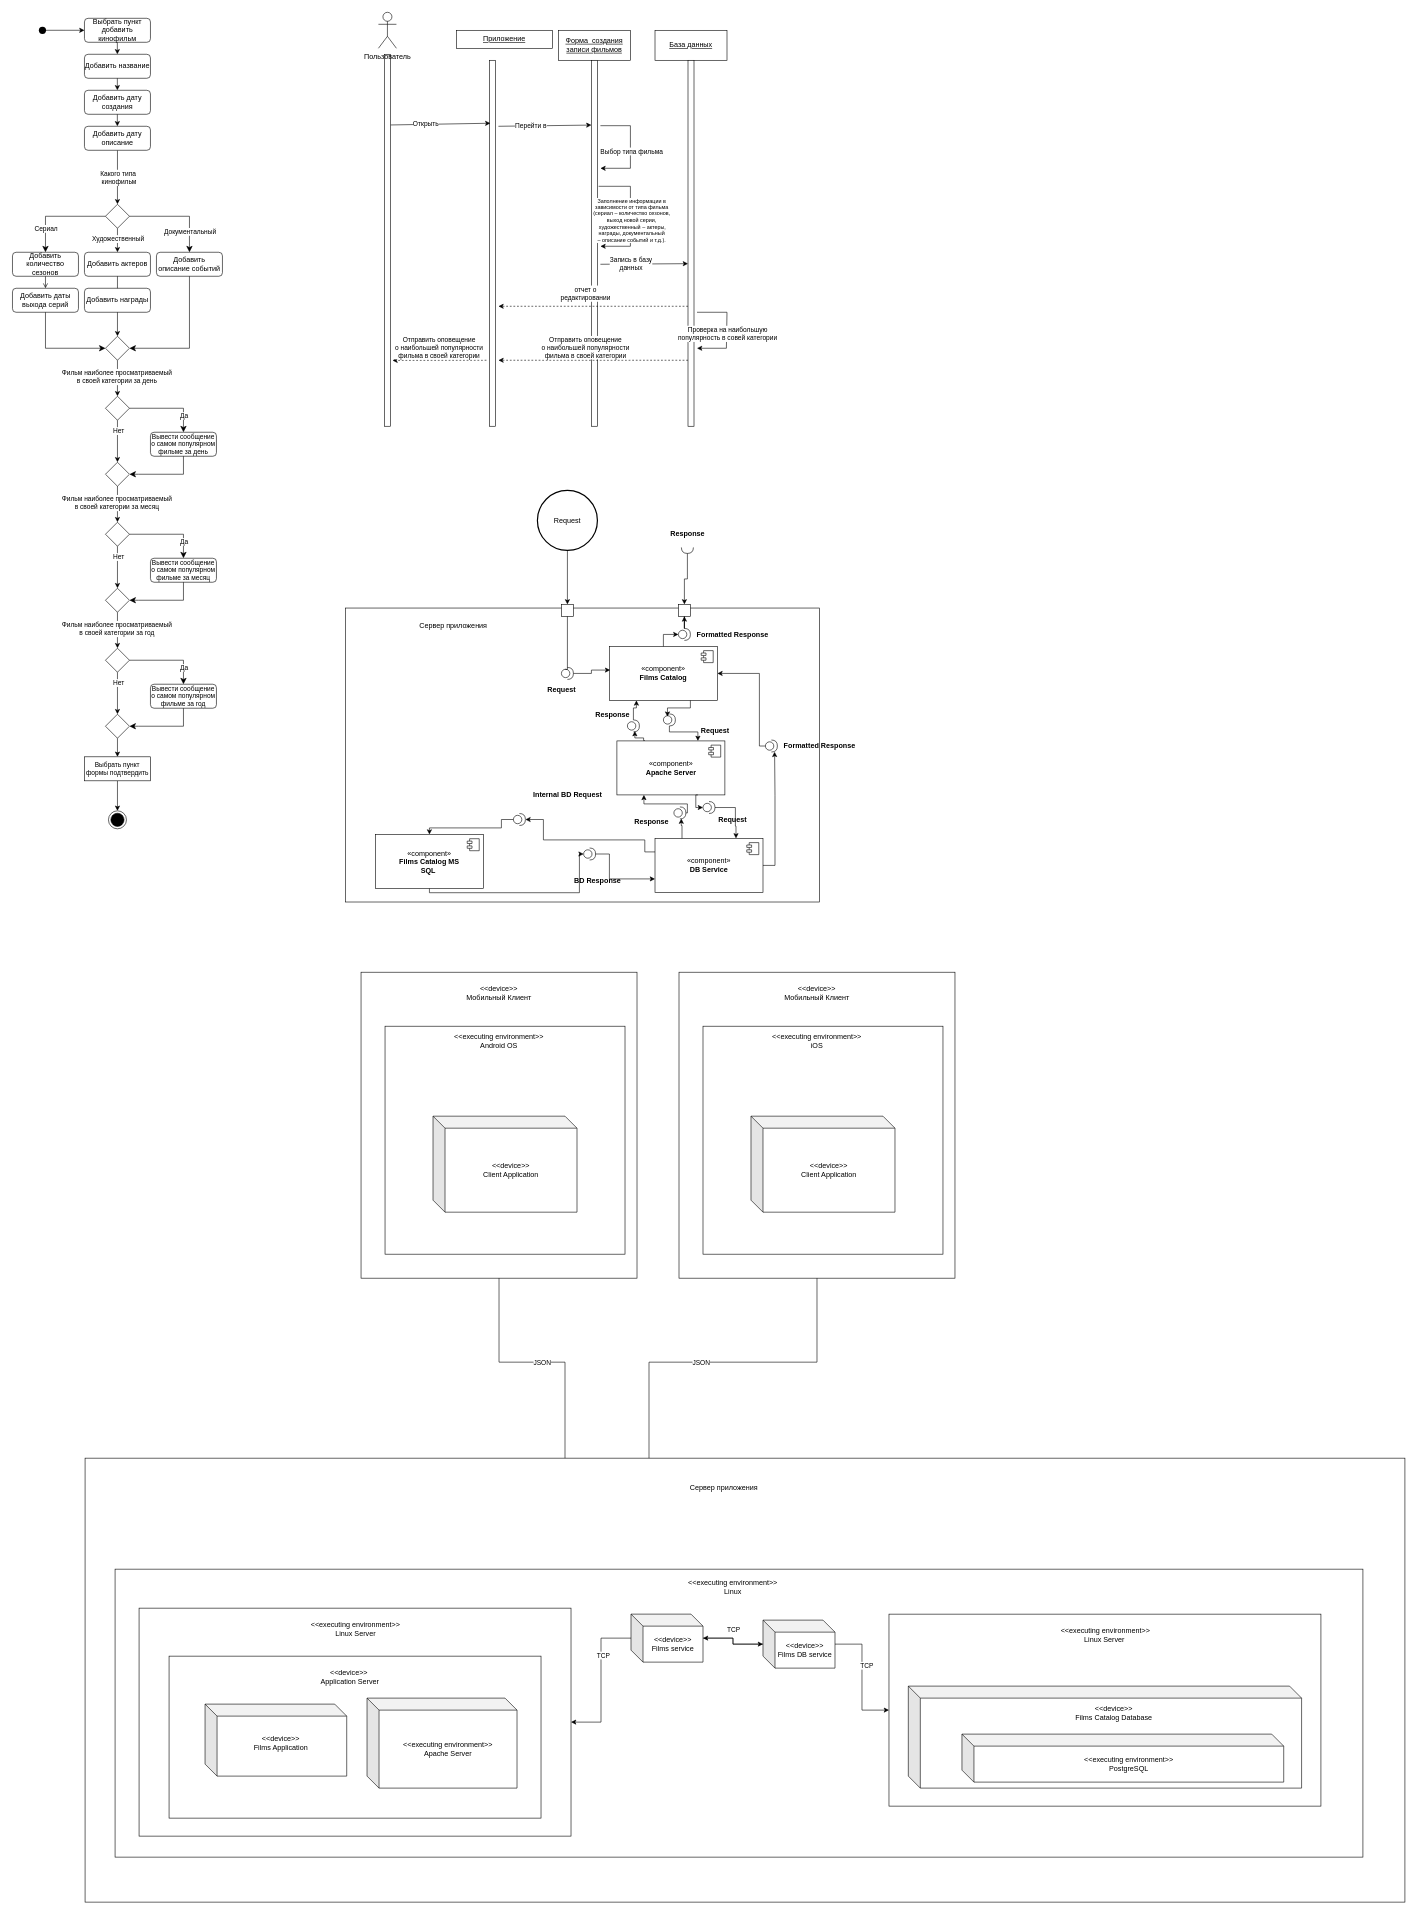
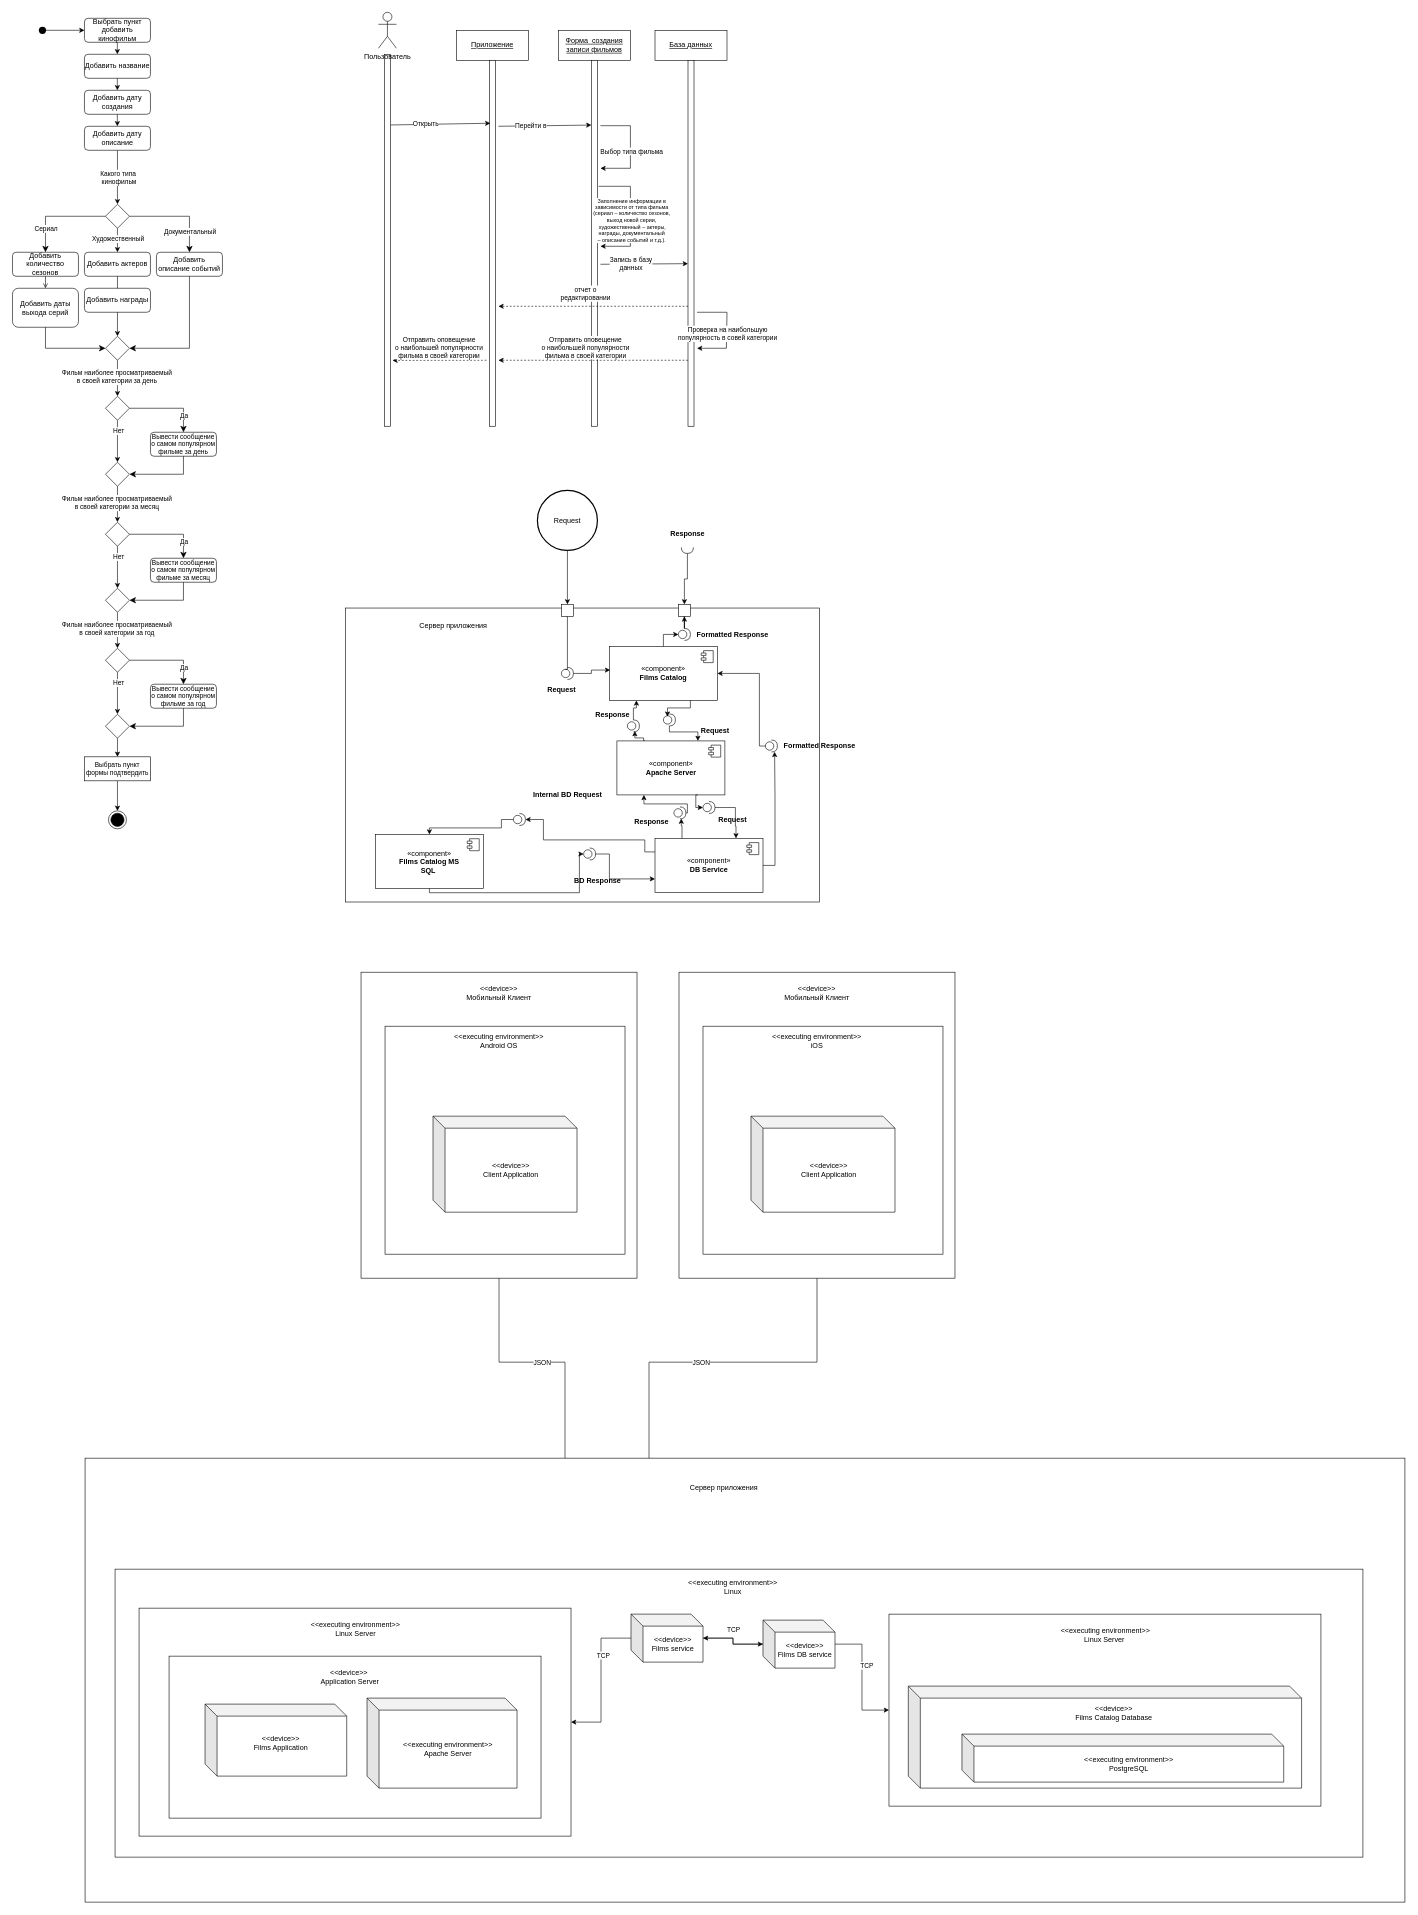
node "Приложение": size 96x18 -> 72x30
node "Добавить даты выхода серий": size 66x24 -> 66x39
